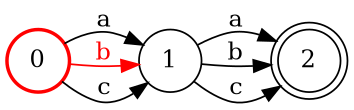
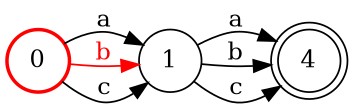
node "2": label "2" -> "4"
